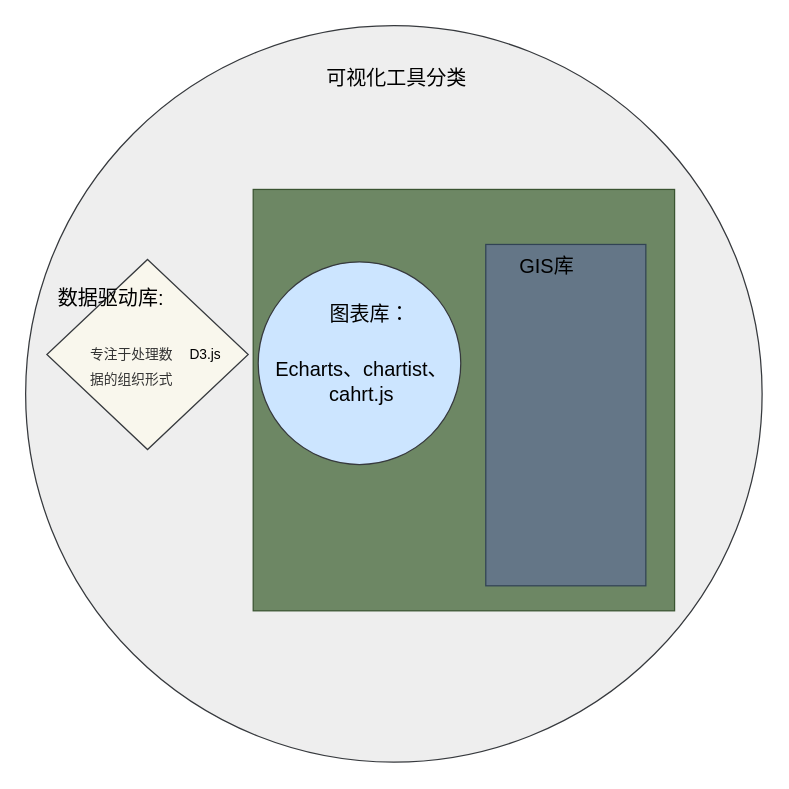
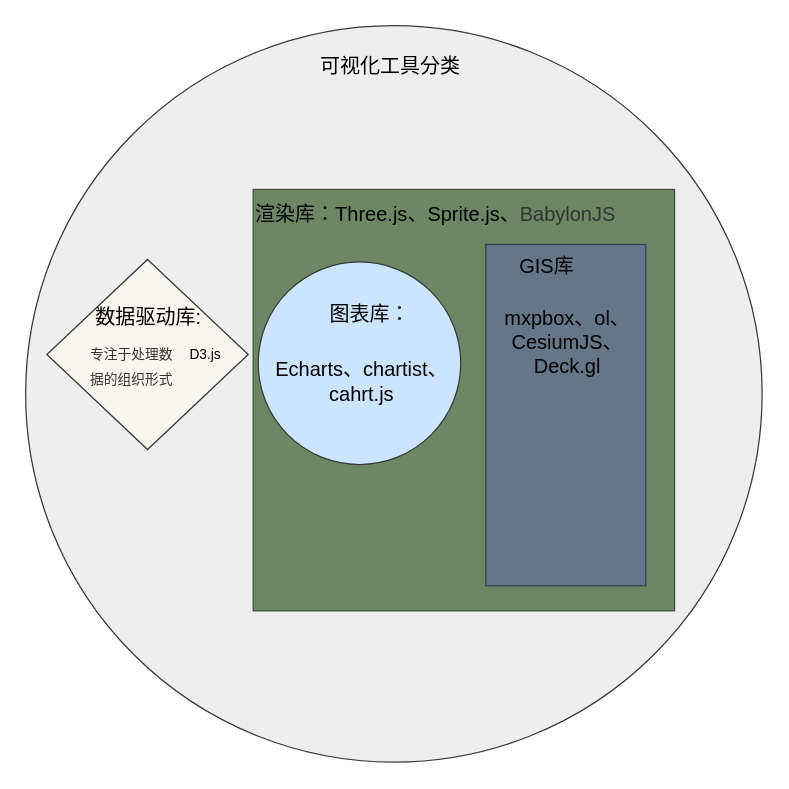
node "可视化工具分类": moved (397, 78) -> (391, 65)
node "渲染库：Three.js、Sprite.js、BabylonJS": added
node "数据驱动库:": moved (111, 298) -> (149, 316)
node "mxpbox、ol、CesiumJS、 Deck.gl": added
